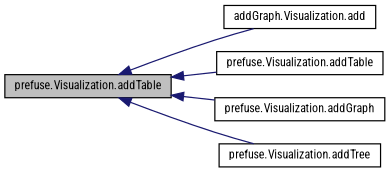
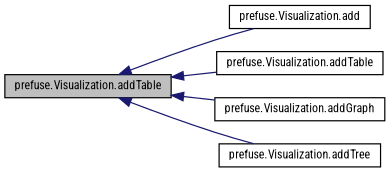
node "addGraph.Visualization.add": label "addGraph.Visualization.add" -> "prefuse.Visualization.add"
